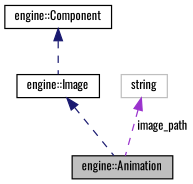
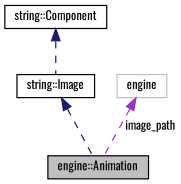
node "engine::Component": label "engine::Component" -> "string::Component"
node "engine::Image": label "engine::Image" -> "string::Image"
node "string": label "string" -> "engine"
